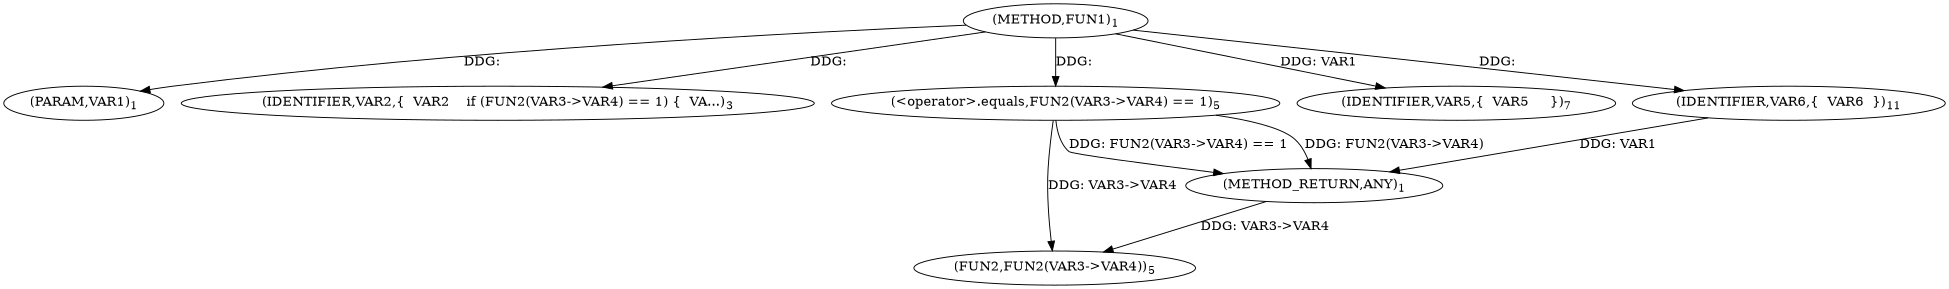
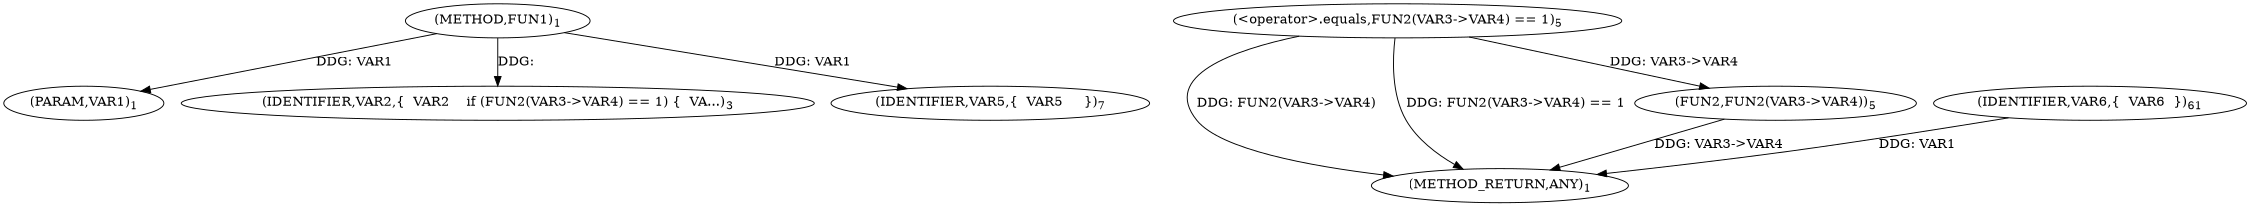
edge "(METHOD,FUN1)" -> "(<operator>.equals,FUN2(VAR3->VAR4) == 1)": removed, label "DDG:"
edge "(METHOD,FUN1)" -> "(IDENTIFIER,VAR6,{  VAR6  })": removed, label "DDG:"
edge "(METHOD,FUN1)" -> "(PARAM,VAR1)": label "DDG: " -> "DDG: VAR1"
node "(IDENTIFIER,VAR6,{  VAR6  })": text "11" -> "61"
edge "(METHOD_RETURN,ANY)" -> "(FUN2,FUN2(VAR3->VAR4))": reversed
